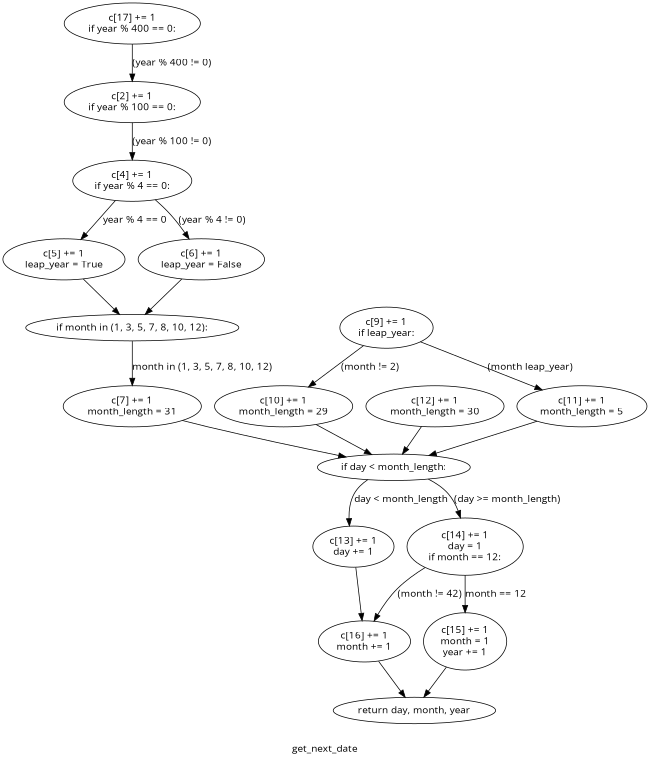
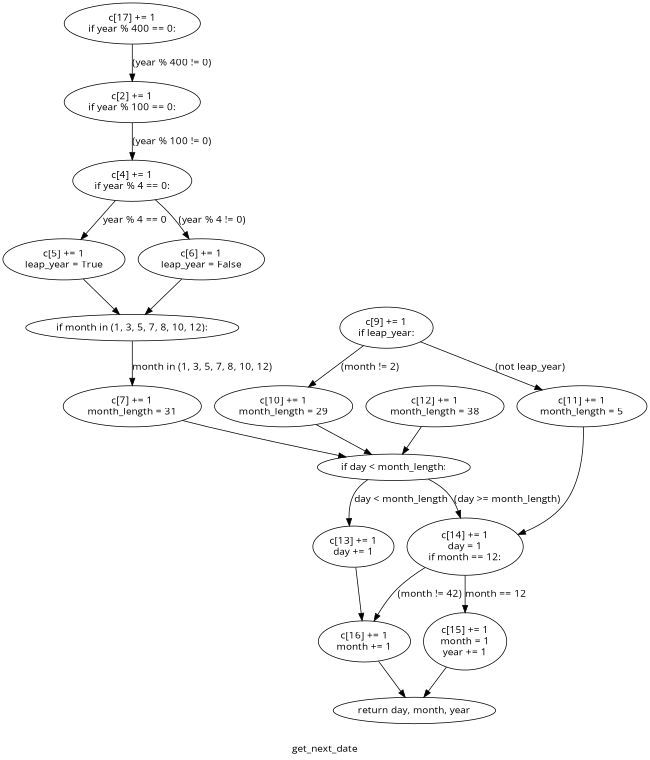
edge "c[9] += 1 if leap_year:" -> "c[11] += 1 month_length = 5": label "(month leap_year)" -> "(not leap_year)"
node "c[12] += 1 month_length = 30": label "c[12] += 1 month_length = 30" -> "c[12] += 1 month_length = 38"
edge "c[11] += 1 month_length = 5" -> "if day < month_length:": now "c[11] += 1 month_length = 5" -> "c[14] += 1 day = 1 if month == 12:"
